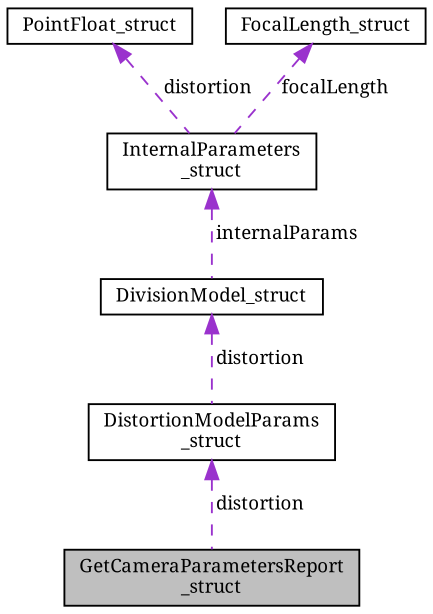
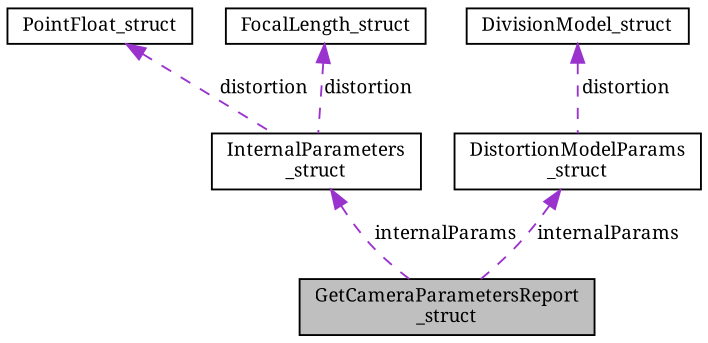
edge "InternalParameters _struct" -> "FocalLength_struct": label " focalLength" -> " distortion"
edge "DivisionModel_struct" -> "InternalParameters _struct": now "GetCameraParametersReport _struct" -> "InternalParameters _struct"
edge "GetCameraParametersReport _struct" -> "DistortionModelParams _struct": label " distortion" -> " internalParams"
